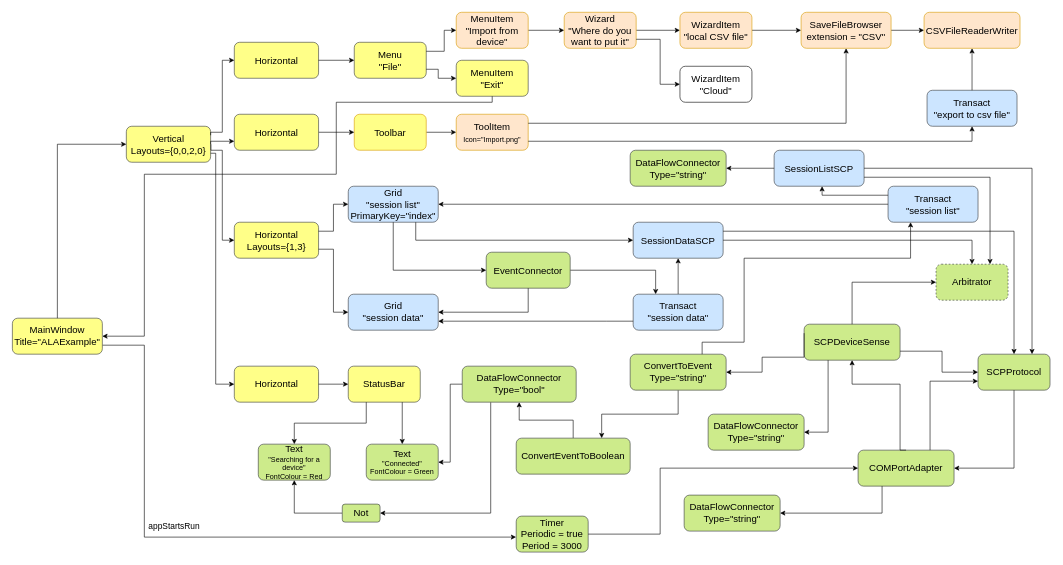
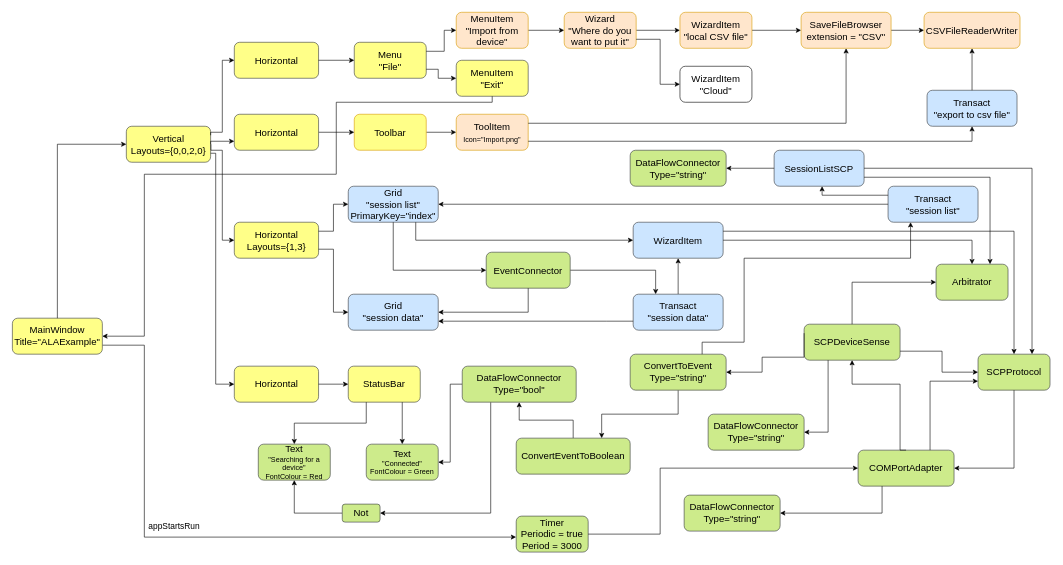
node "SessionDataSCP": label "SessionDataSCP" -> "WizardItem"
node "Arbitrator": style dashed -> solid
